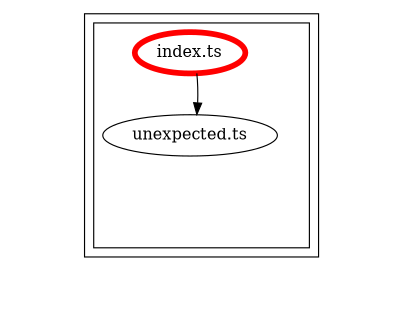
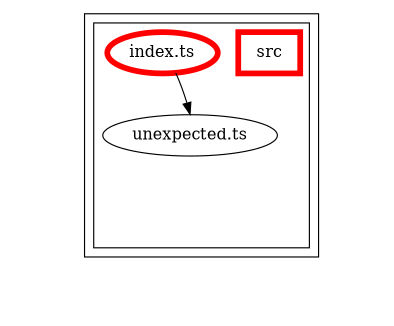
node "src": added
